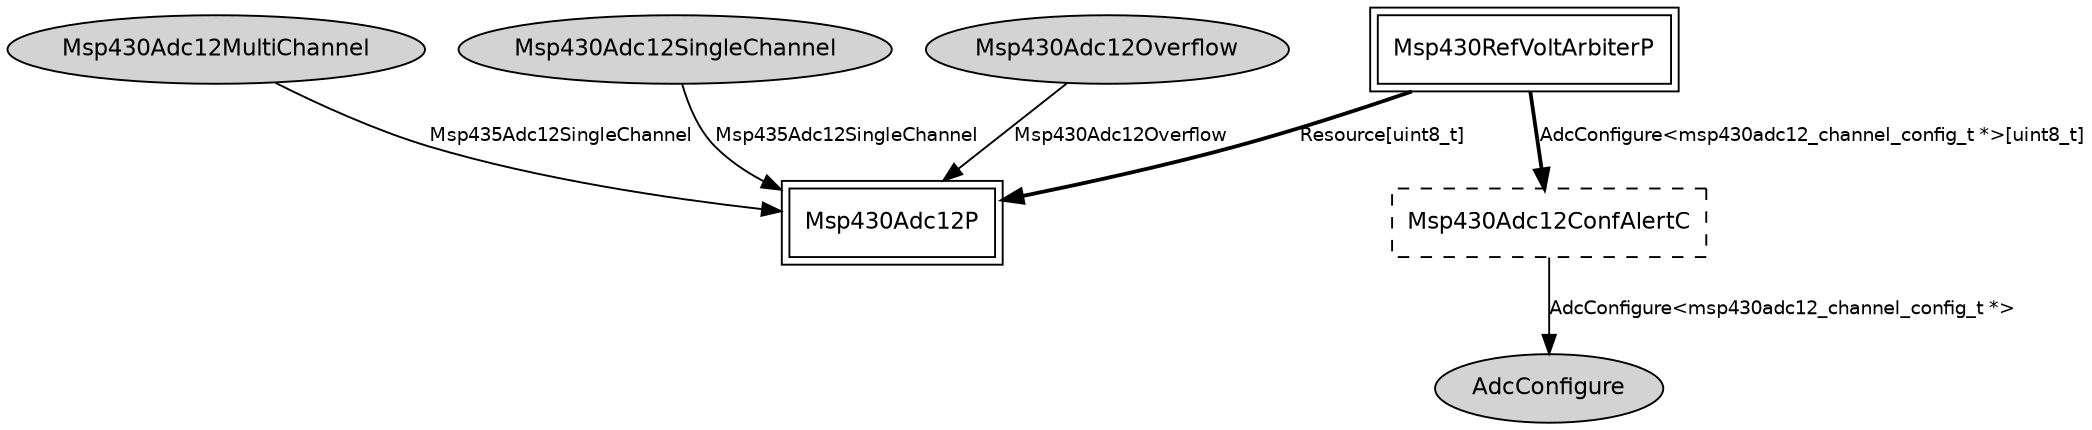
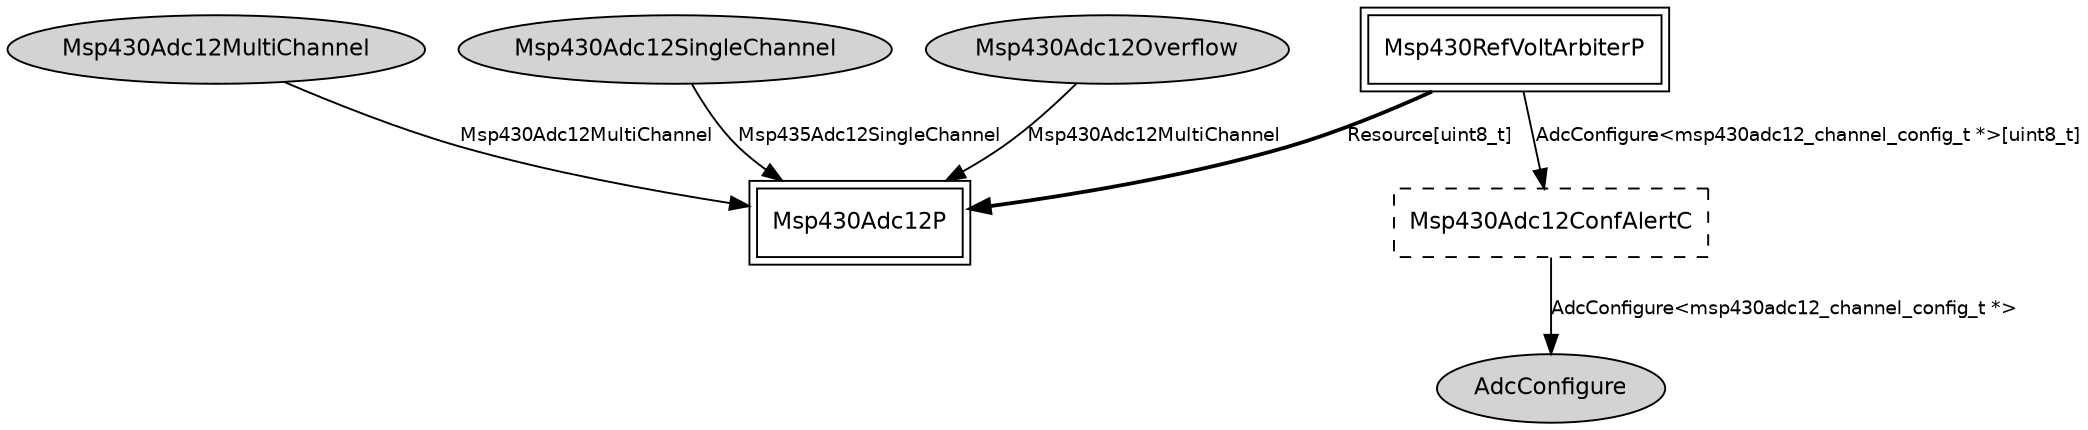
edge "Msp430RefVoltArbiterP" -> "Msp430Adc12ConfAlertC": style bold -> solid
edge "Msp430Adc12MultiChannel" -> "Msp430Adc12P": label "Msp435Adc12SingleChannel" -> "Msp430Adc12MultiChannel"
edge "Msp430Adc12Overflow" -> "Msp430Adc12P": label "Msp430Adc12Overflow" -> "Msp430Adc12MultiChannel"
